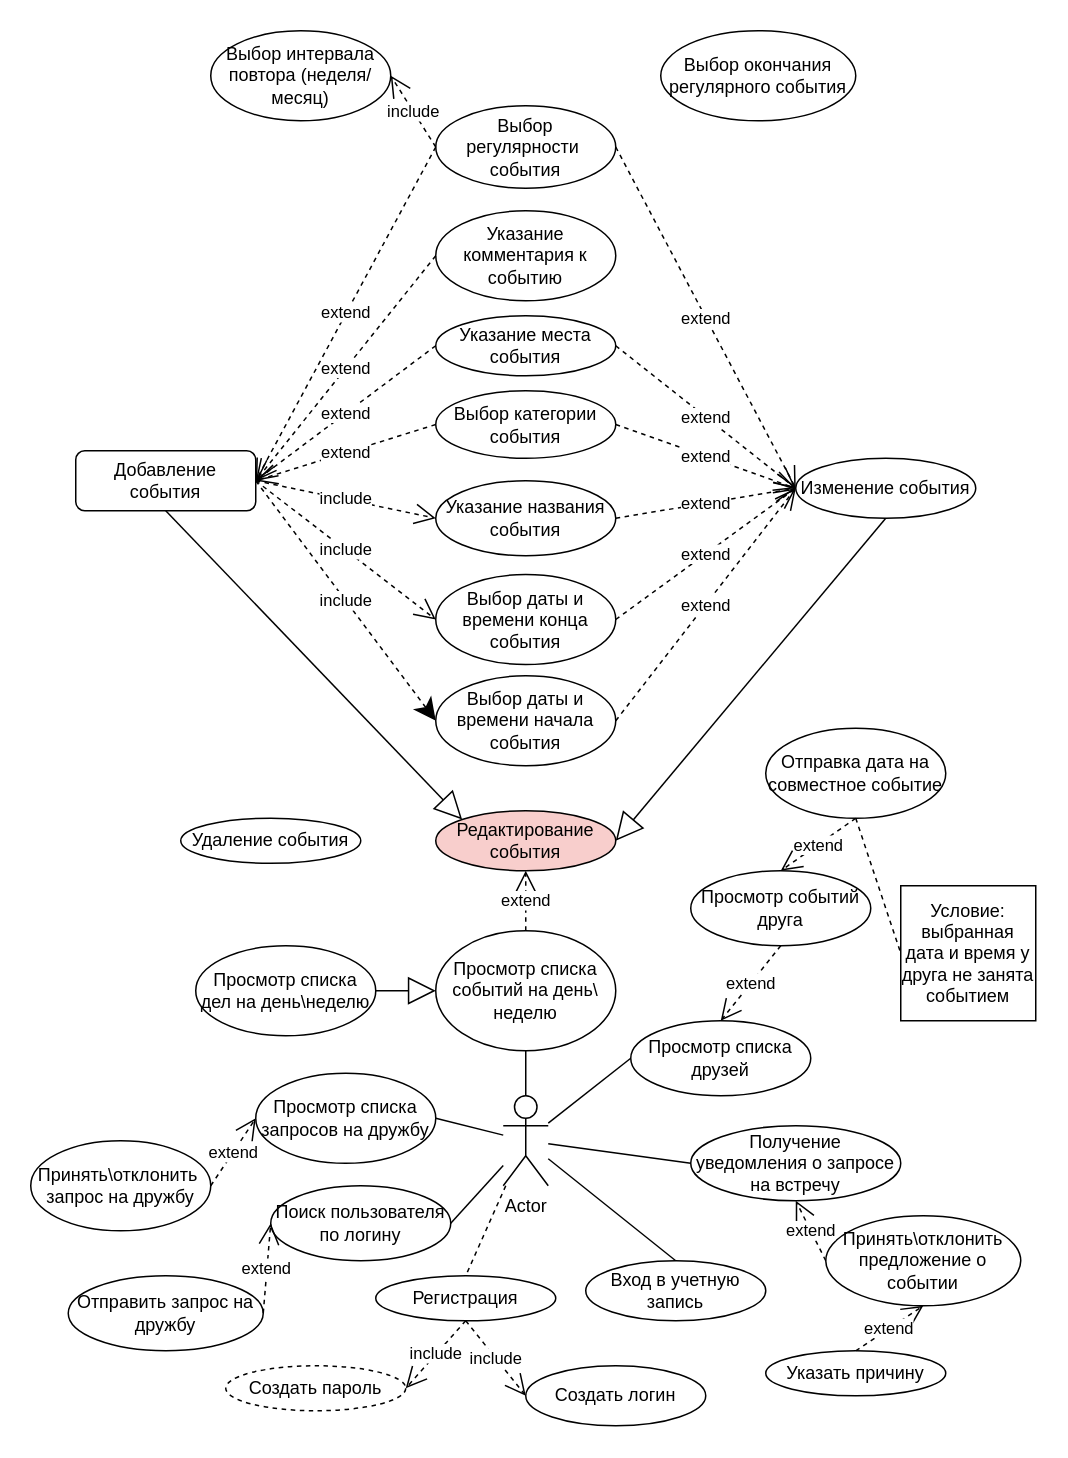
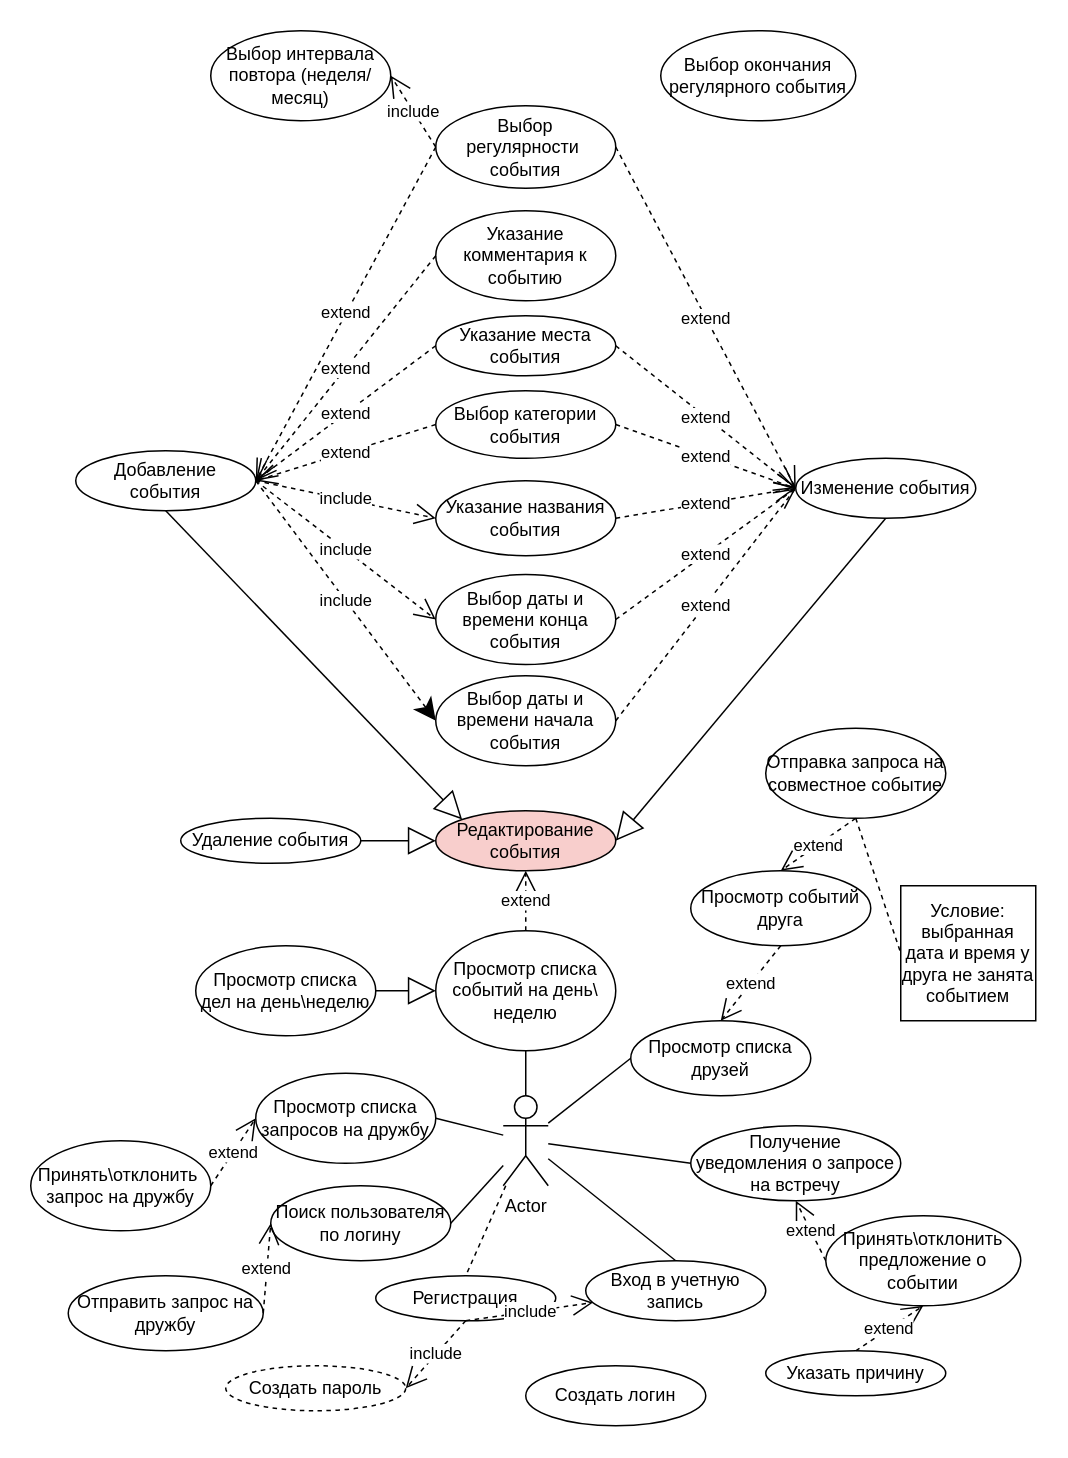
node "Добавление события": shape rounded rectangle -> ellipse
edge "Выбор даты и времени начала события" -> "Изменение события": arrowhead open -> none
node "Отправка дата на совместное событие": label "Отправка дата на совместное событие" -> "Отправка запроса на совместное событие"
edge "Удаление события" -> "Редактирование события": added
edge "Регистрация" -> "Создать логин": now "Регистрация" -> "Вход в учетную запись"
